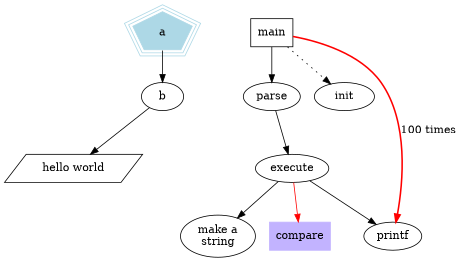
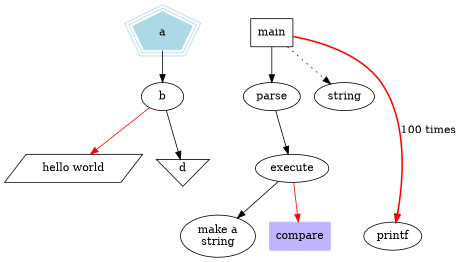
node "init": label "init" -> "string"
edge "b" -> "hello world": color black -> red
node "d": added
edge "execute" -> "printf": removed
